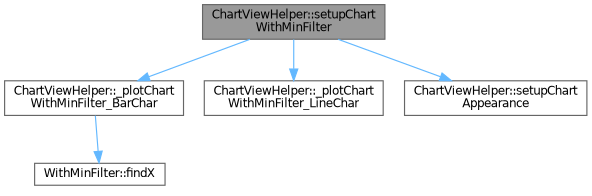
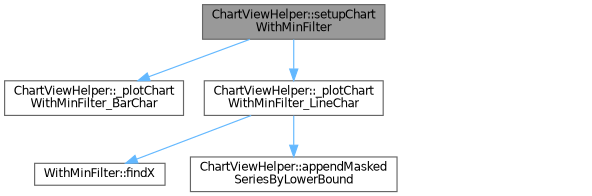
node "ChartViewHelper::setupChart Appearance": removed
edge "ChartViewHelper::_plotChart WithMinFilter_BarChar" -> "WithMinFilter::findX": now "ChartViewHelper::_plotChart WithMinFilter_LineChar" -> "WithMinFilter::findX"
node "ChartViewHelper::appendMasked SeriesByLowerBound": added
